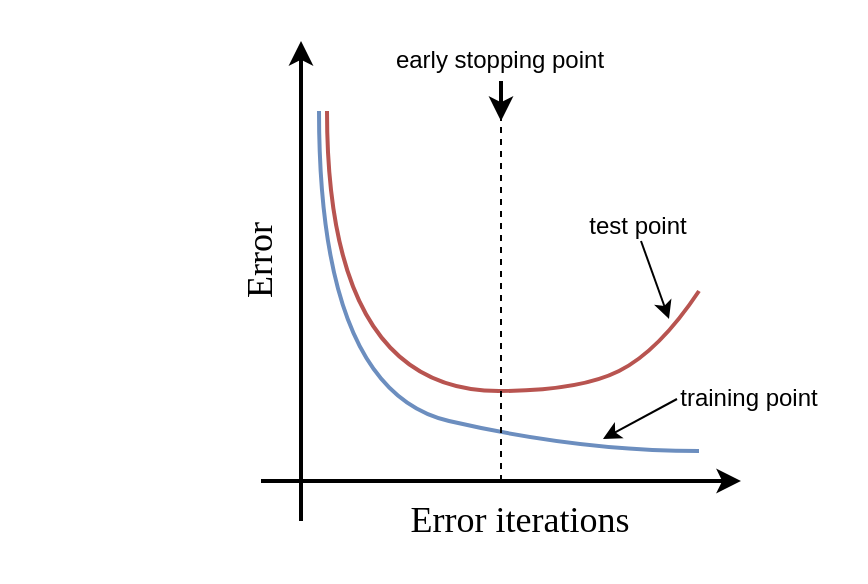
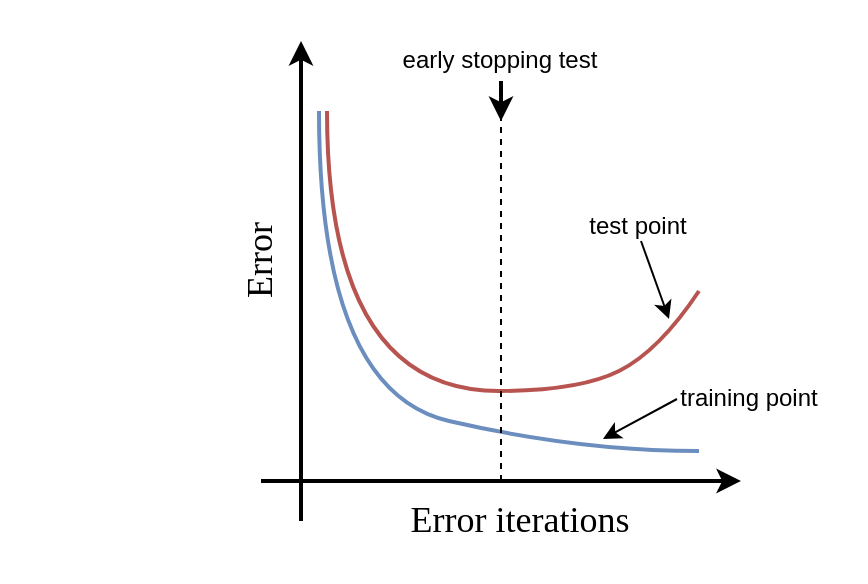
node "early stopping point": label "early stopping point" -> "early stopping test"
